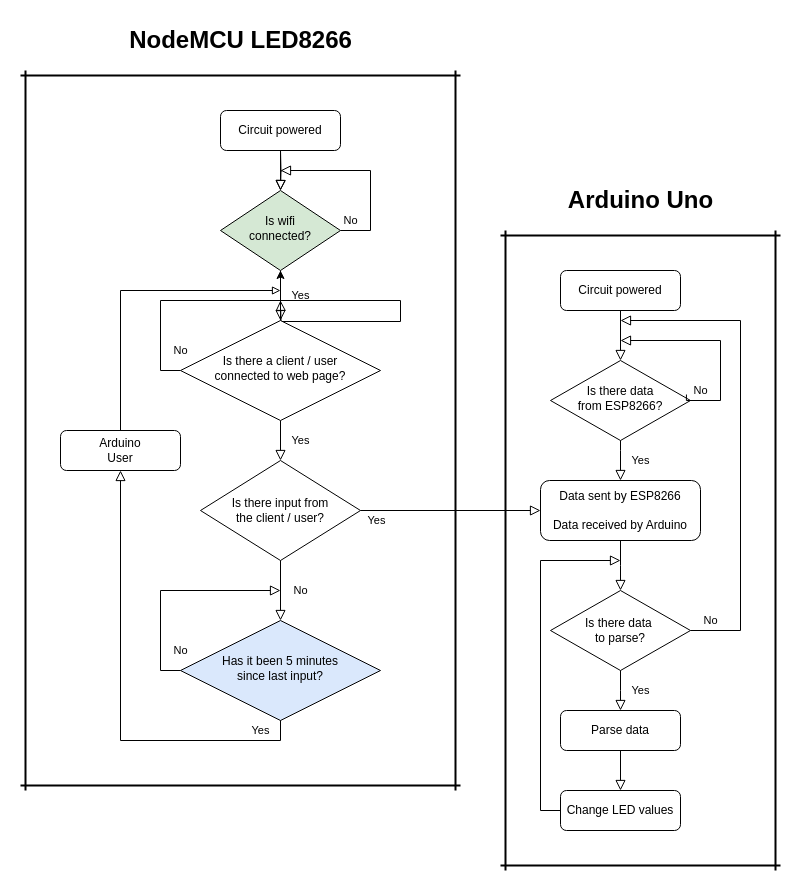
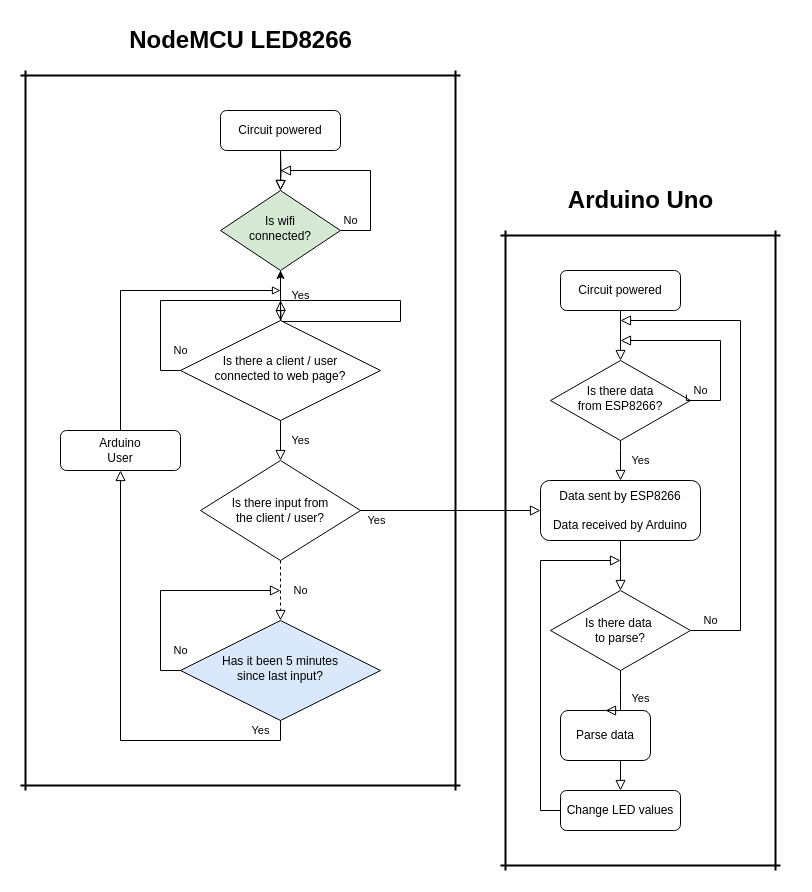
edge "Is there input from the client / user?" -> "Has it been 5 minutes since last input?": style solid -> dashed
node "Parse data": size 120x40 -> 90x50
